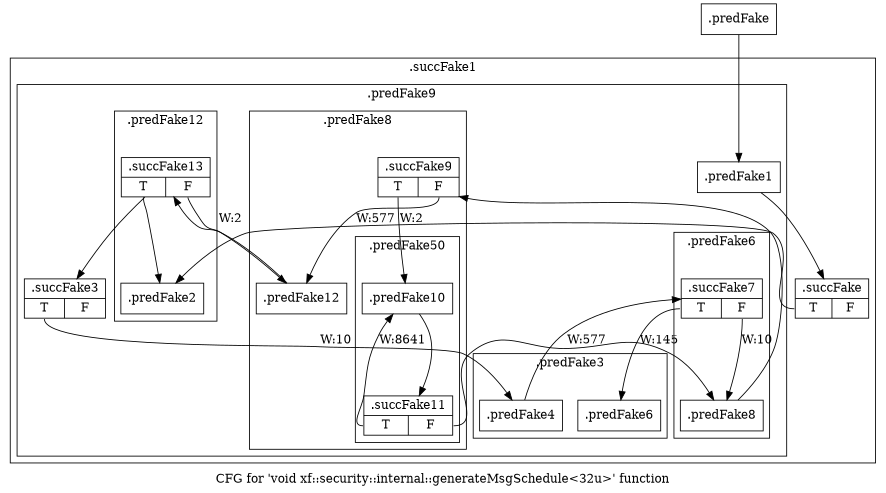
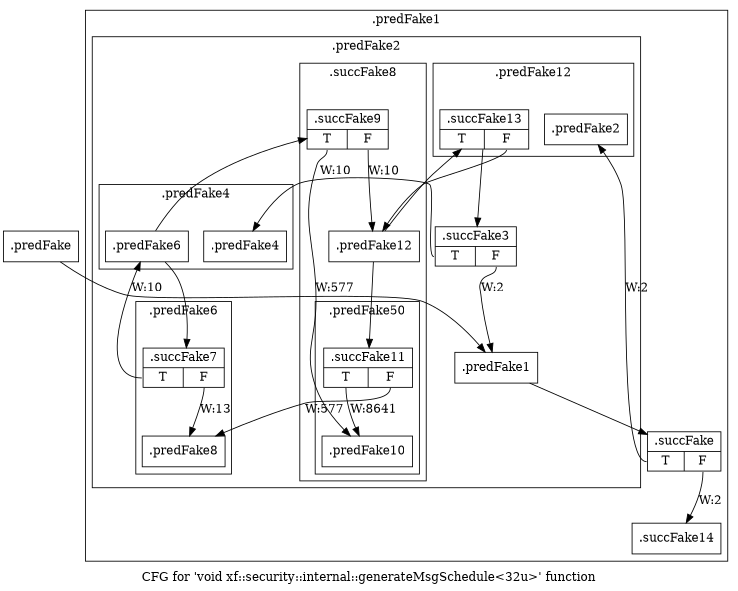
cluster ".succFake1": label ".succFake1" -> ".predFake1"
cluster ".predFake9": label ".predFake9" -> ".predFake2"
cluster ".predFake8": label ".predFake8" -> ".succFake8"
edge ".predFake8" -> ".succFake9": now ".predFake6" -> ".succFake9"
edge ".succFake9" -> ".predFake12": label "W:577" -> "W:10"
edge ".succFake9" -> ".predFake10": label "W:2" -> "W:577"
edge ".succFake13" -> ".predFake2": removed
edge ".succFake3" -> ".predFake1": added, label "W:2"
edge ".predFake4" -> ".succFake7": now ".predFake6" -> ".succFake7"
edge ".succFake7" -> ".predFake6": label "W:145" -> "W:10"
edge ".succFake7" -> ".predFake8": label "W:10" -> "W:13"
edge ".predFake10" -> ".succFake11": now ".predFake12" -> ".succFake11"
cluster ".predFake3": label ".predFake3" -> ".predFake4"
node ".succFake14": added
